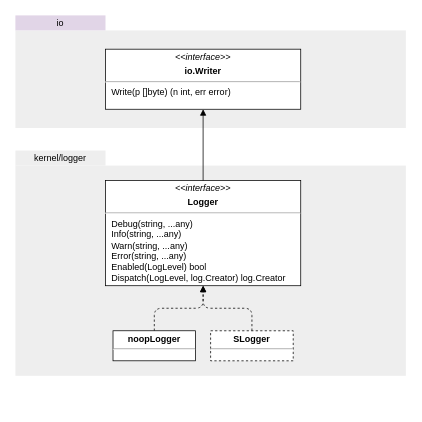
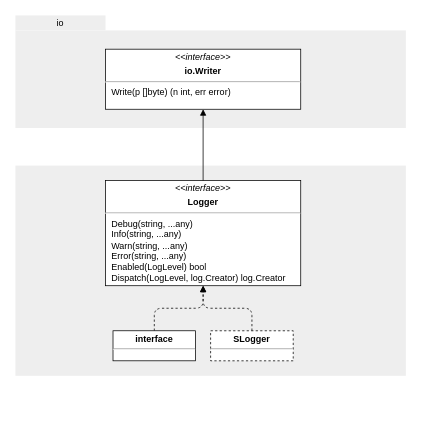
node "io": fillcolor #e1d5e7 -> #eeeeee
node "kernel/logger": removed
node "noopLogger": label "noopLogger" -> "interface"
